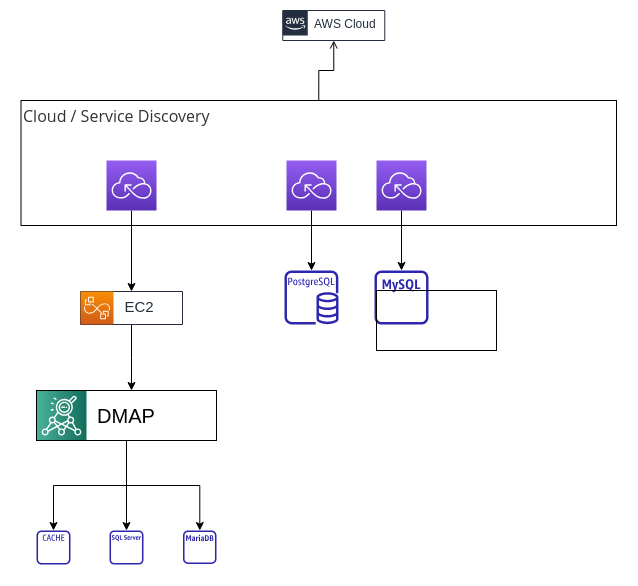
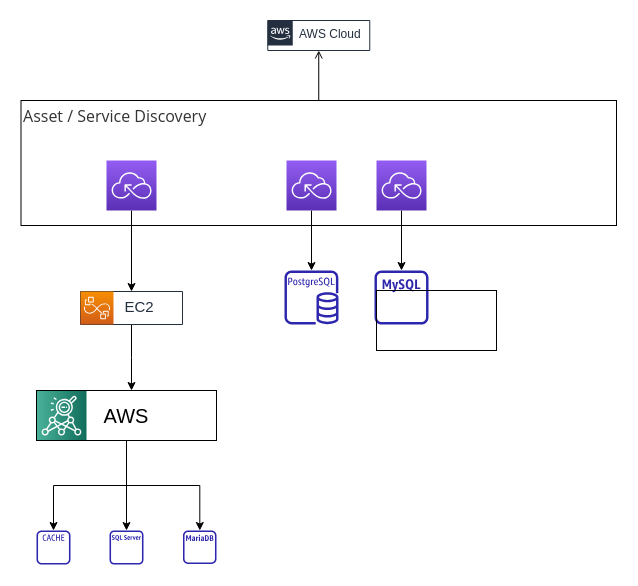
node "AWS Cloud": moved (334, 26) -> (319, 36)
node "Cloud / Service Discovery": label "Cloud / Service Discovery" -> "Asset / Service Discovery"
node "DMAP": label "DMAP" -> "AWS"
